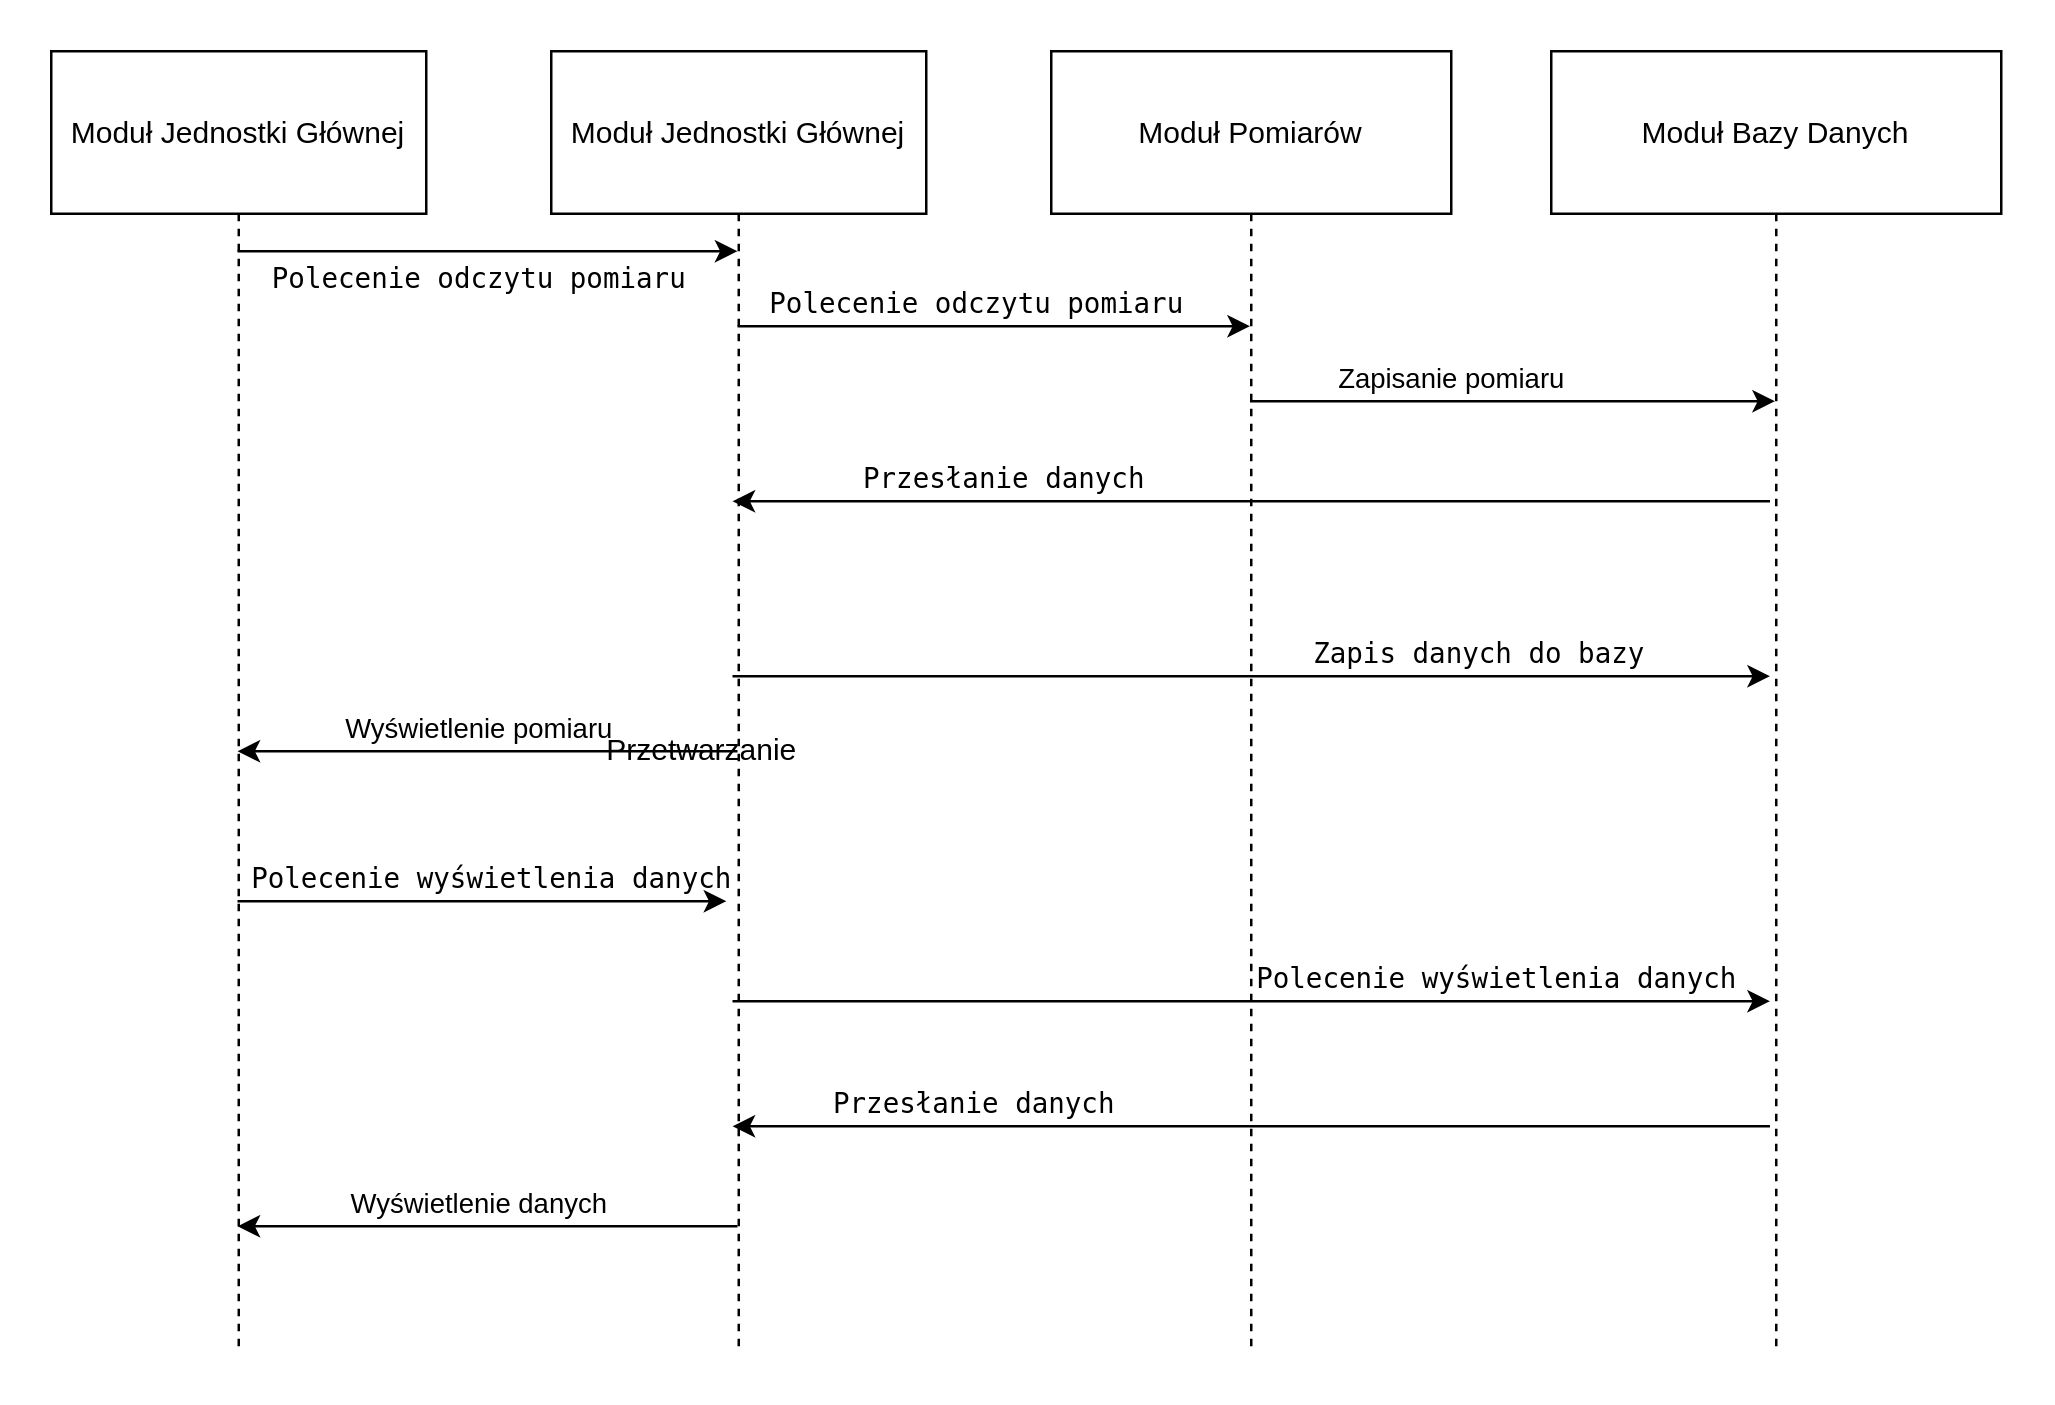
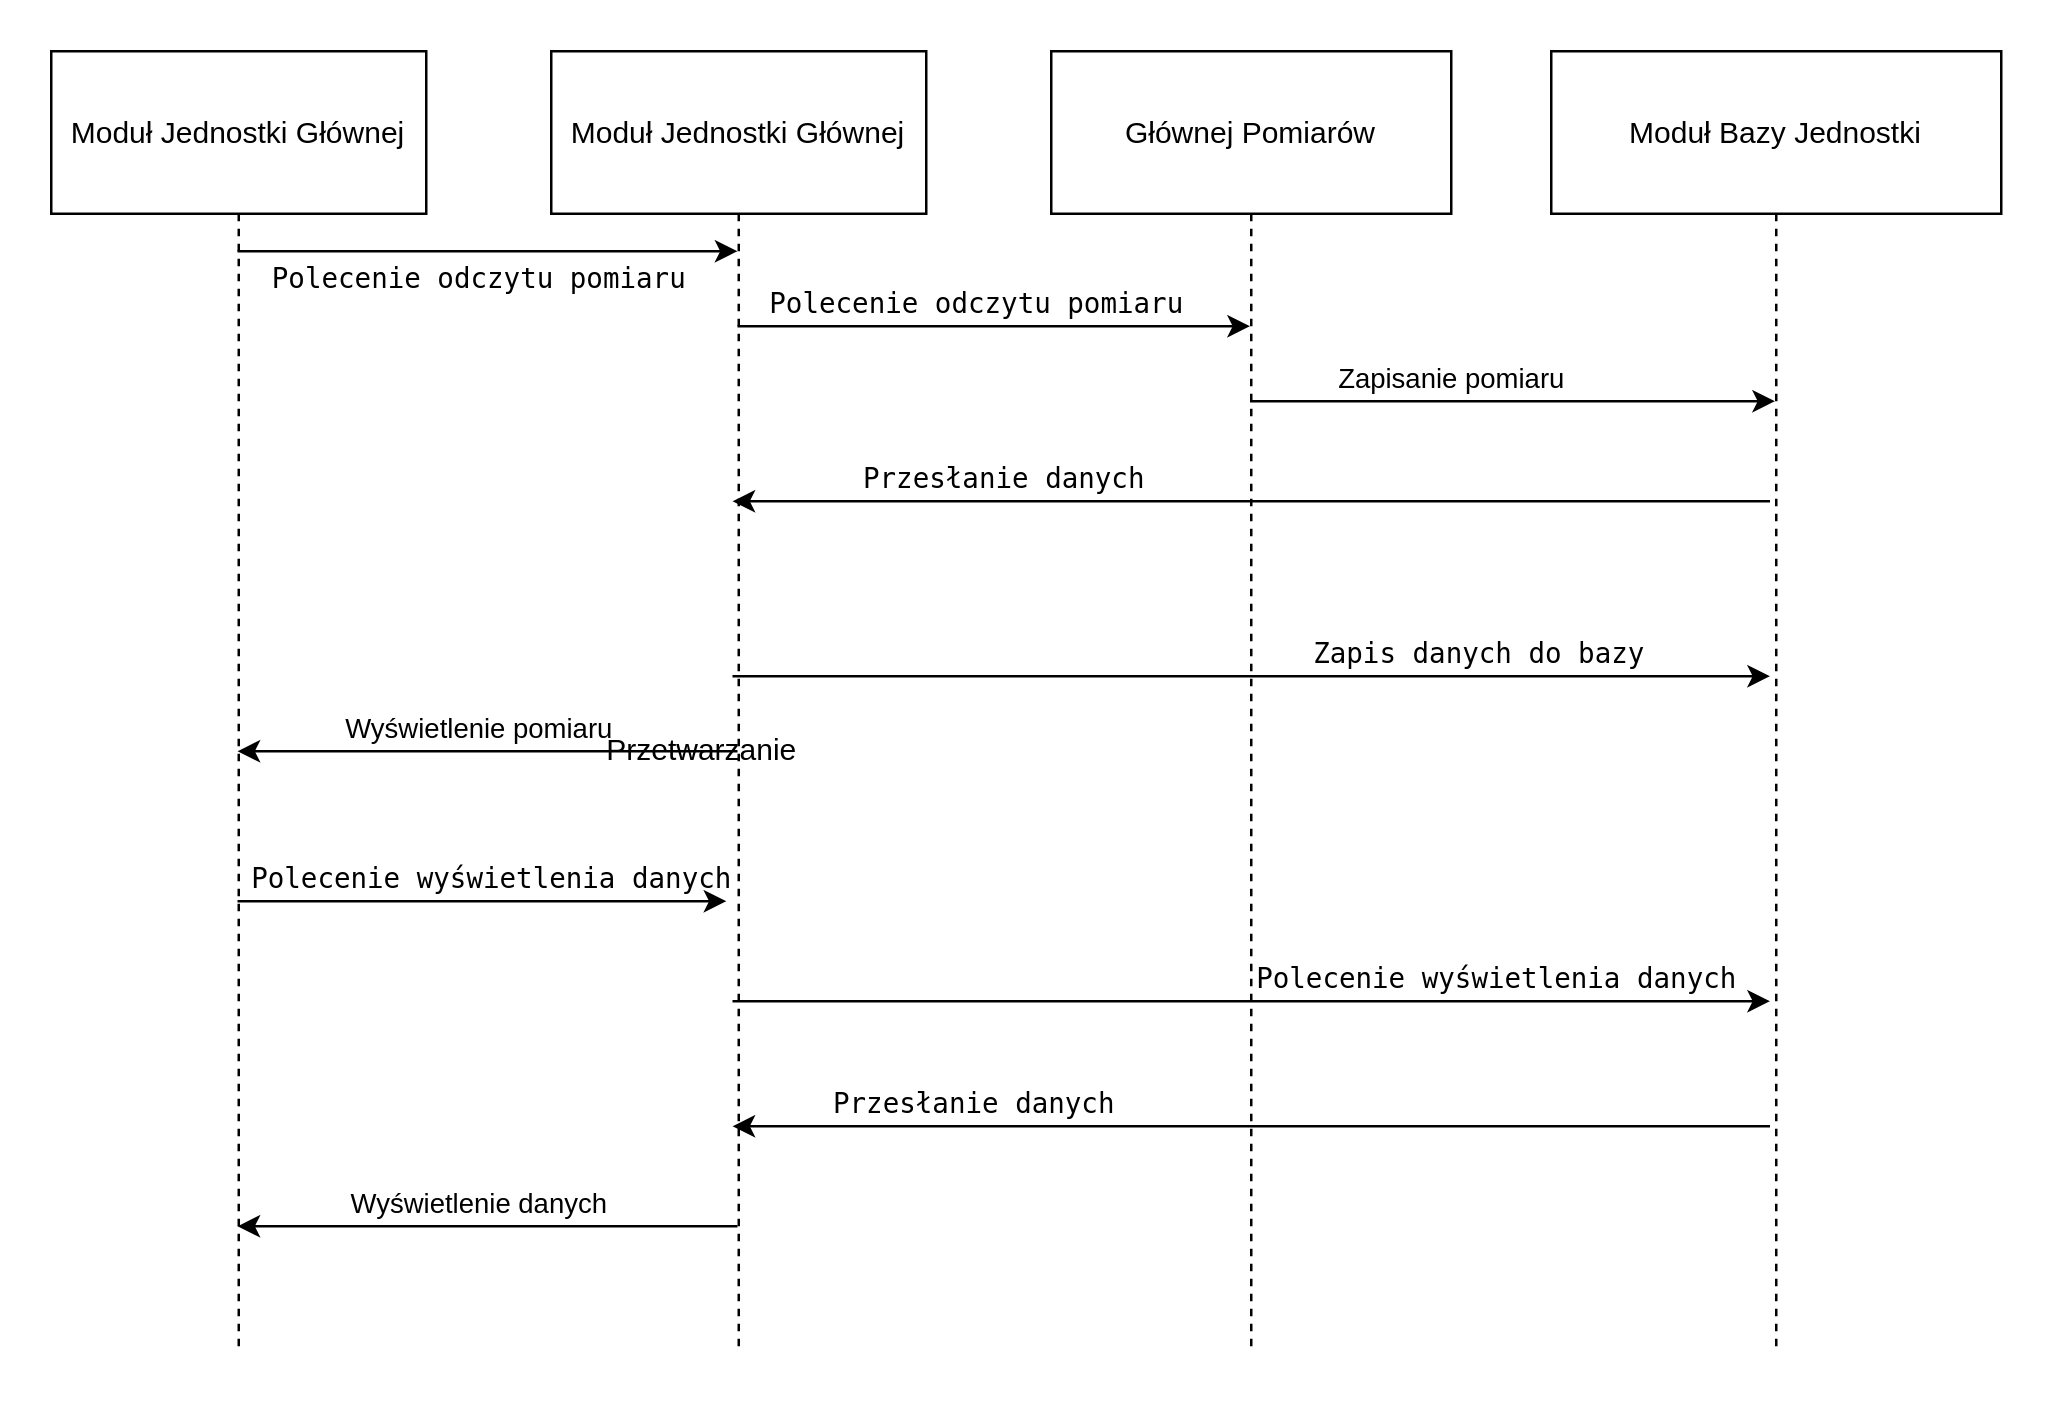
node "Moduł Pomiarów": label "Moduł Pomiarów" -> "Głównej Pomiarów"
node "Moduł Bazy Danych": label "Moduł Bazy Danych" -> "Moduł Bazy Jednostki"
